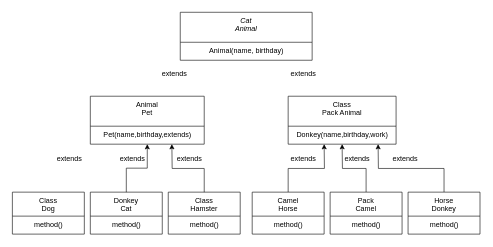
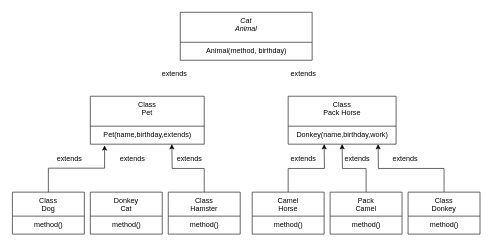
node "Animal(name, birthday)": label "Animal(name, birthday)" -> "Animal(method, birthday)"
node "Animal Pet": label "Animal Pet" -> "Class Pet"
node "Class Pack Animal": label "Class Pack Animal" -> "Class Pack Horse"
edge "Donkey Cat" -> "Pet(name,birthday,extends)": removed
edge "Class Dog" -> "Pet(name,birthday,extends)": added
node "Horse Donkey": label "Horse Donkey" -> "Class Donkey"
